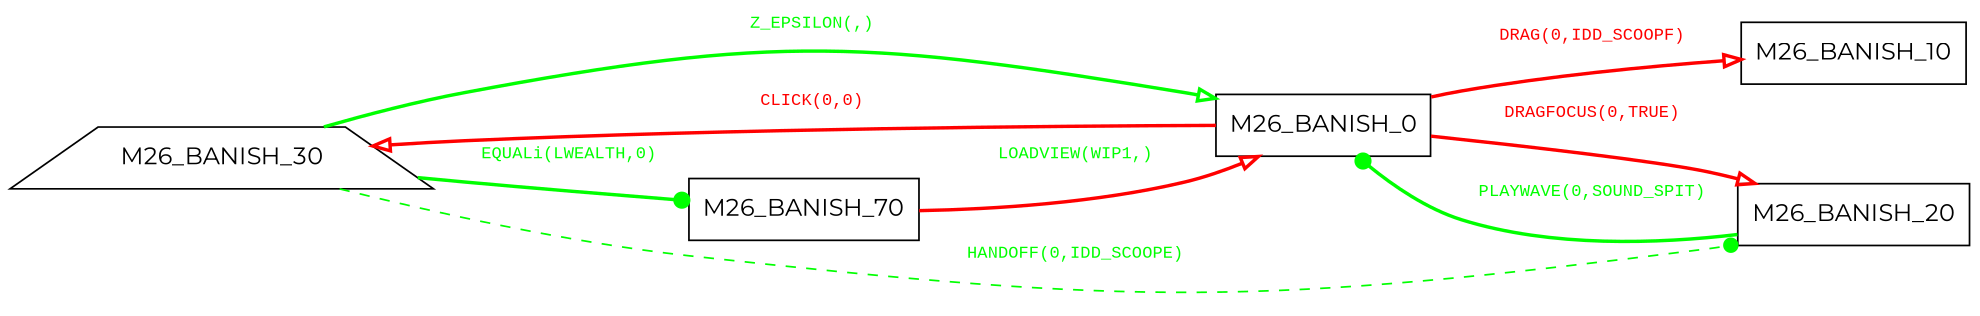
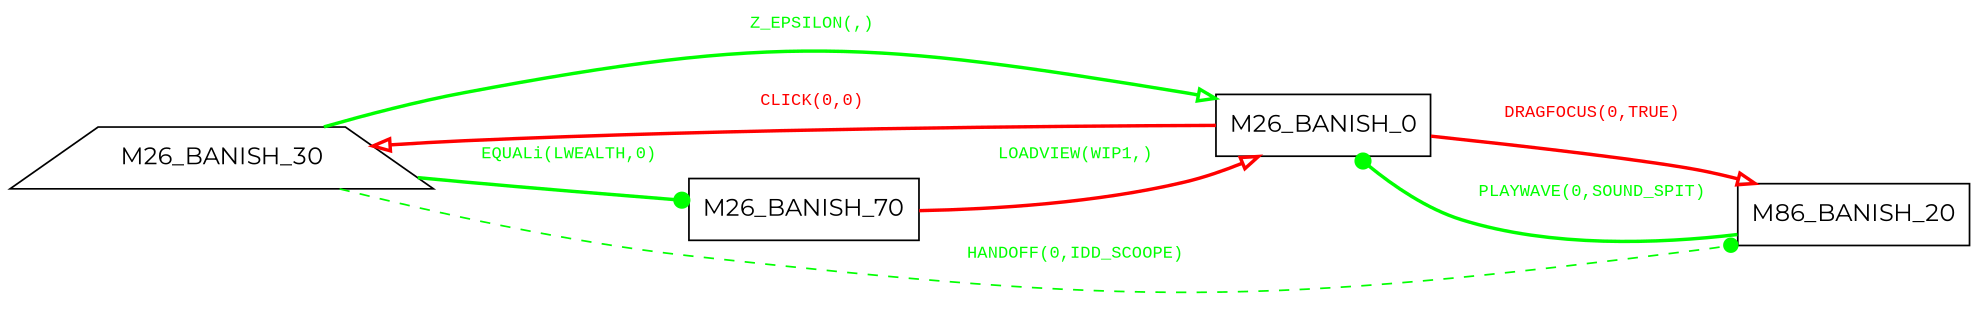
node "M26_BANISH_10": removed
node "M26_BANISH_20": label "M26_BANISH_20" -> "M86_BANISH_20"
